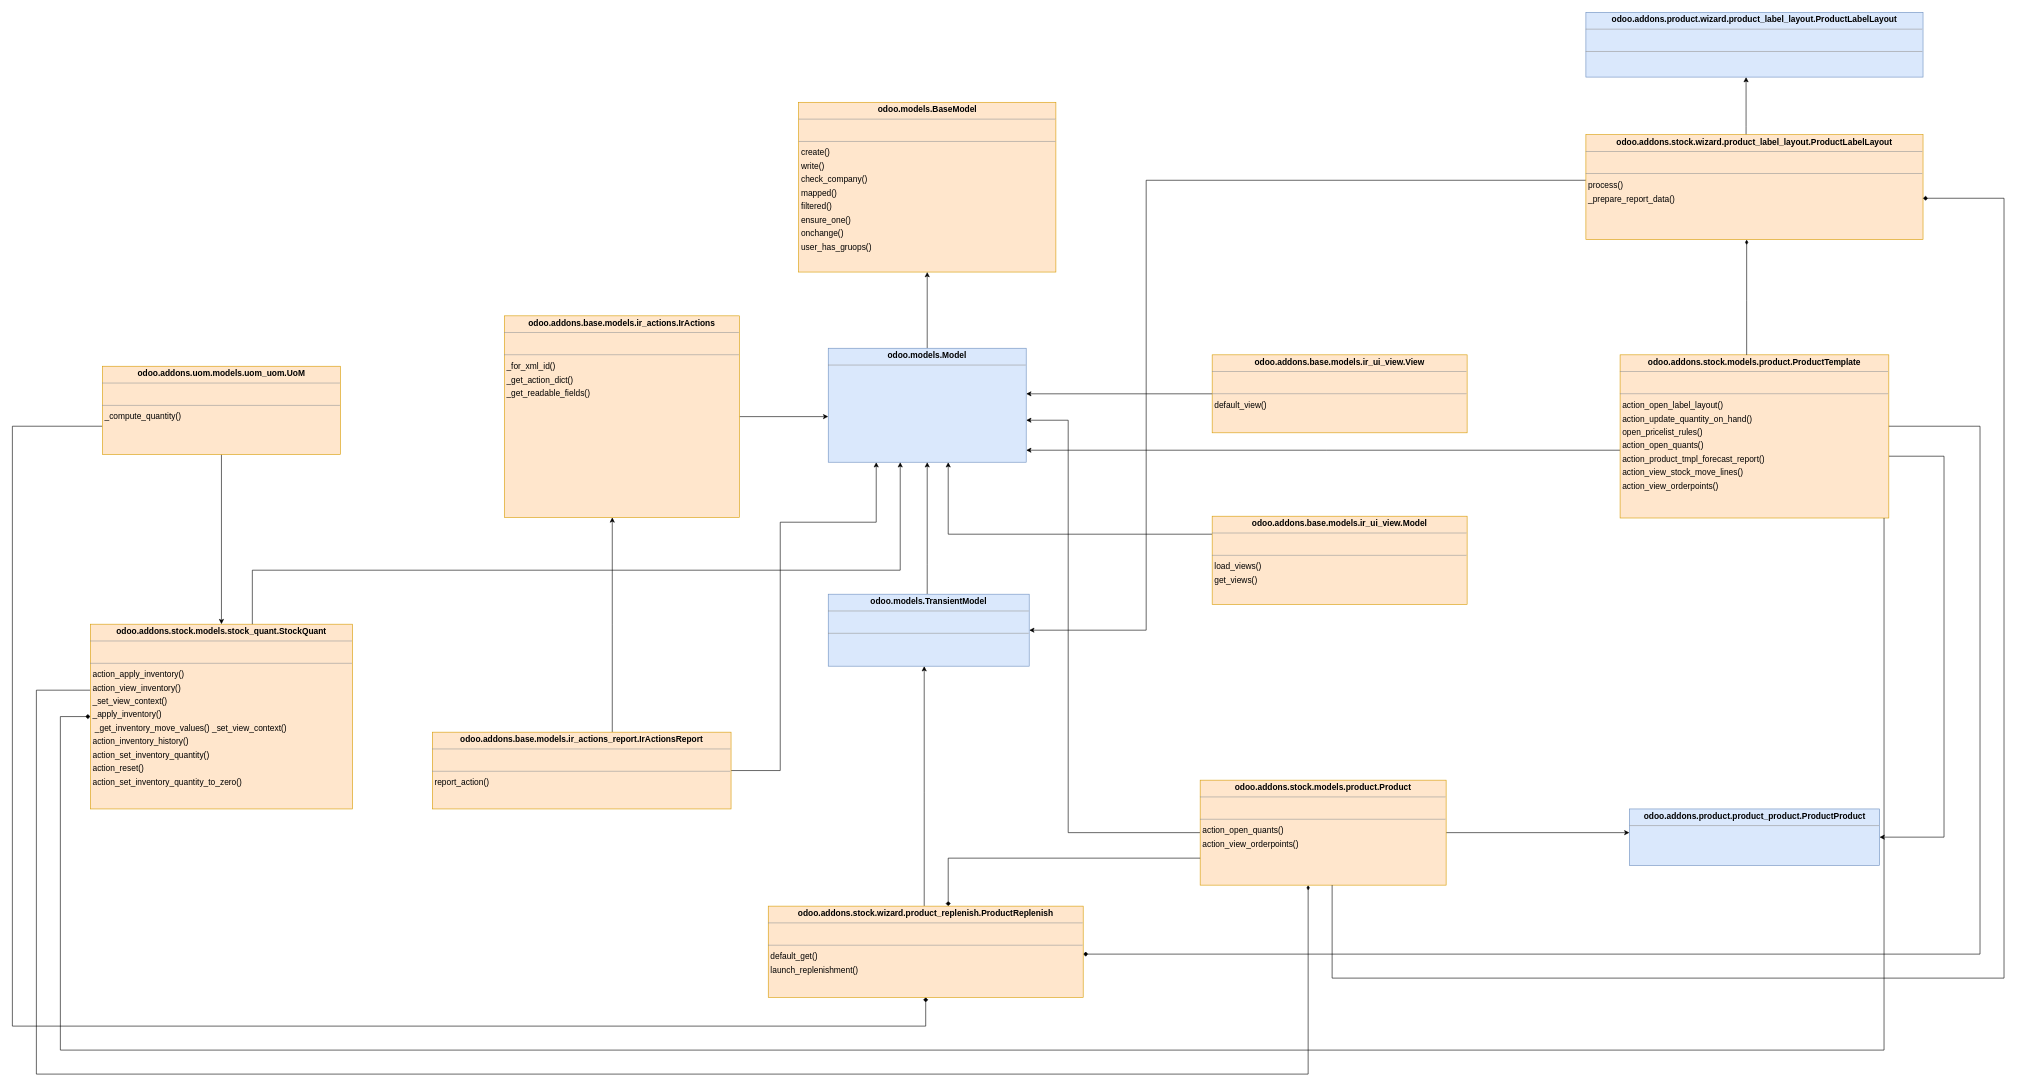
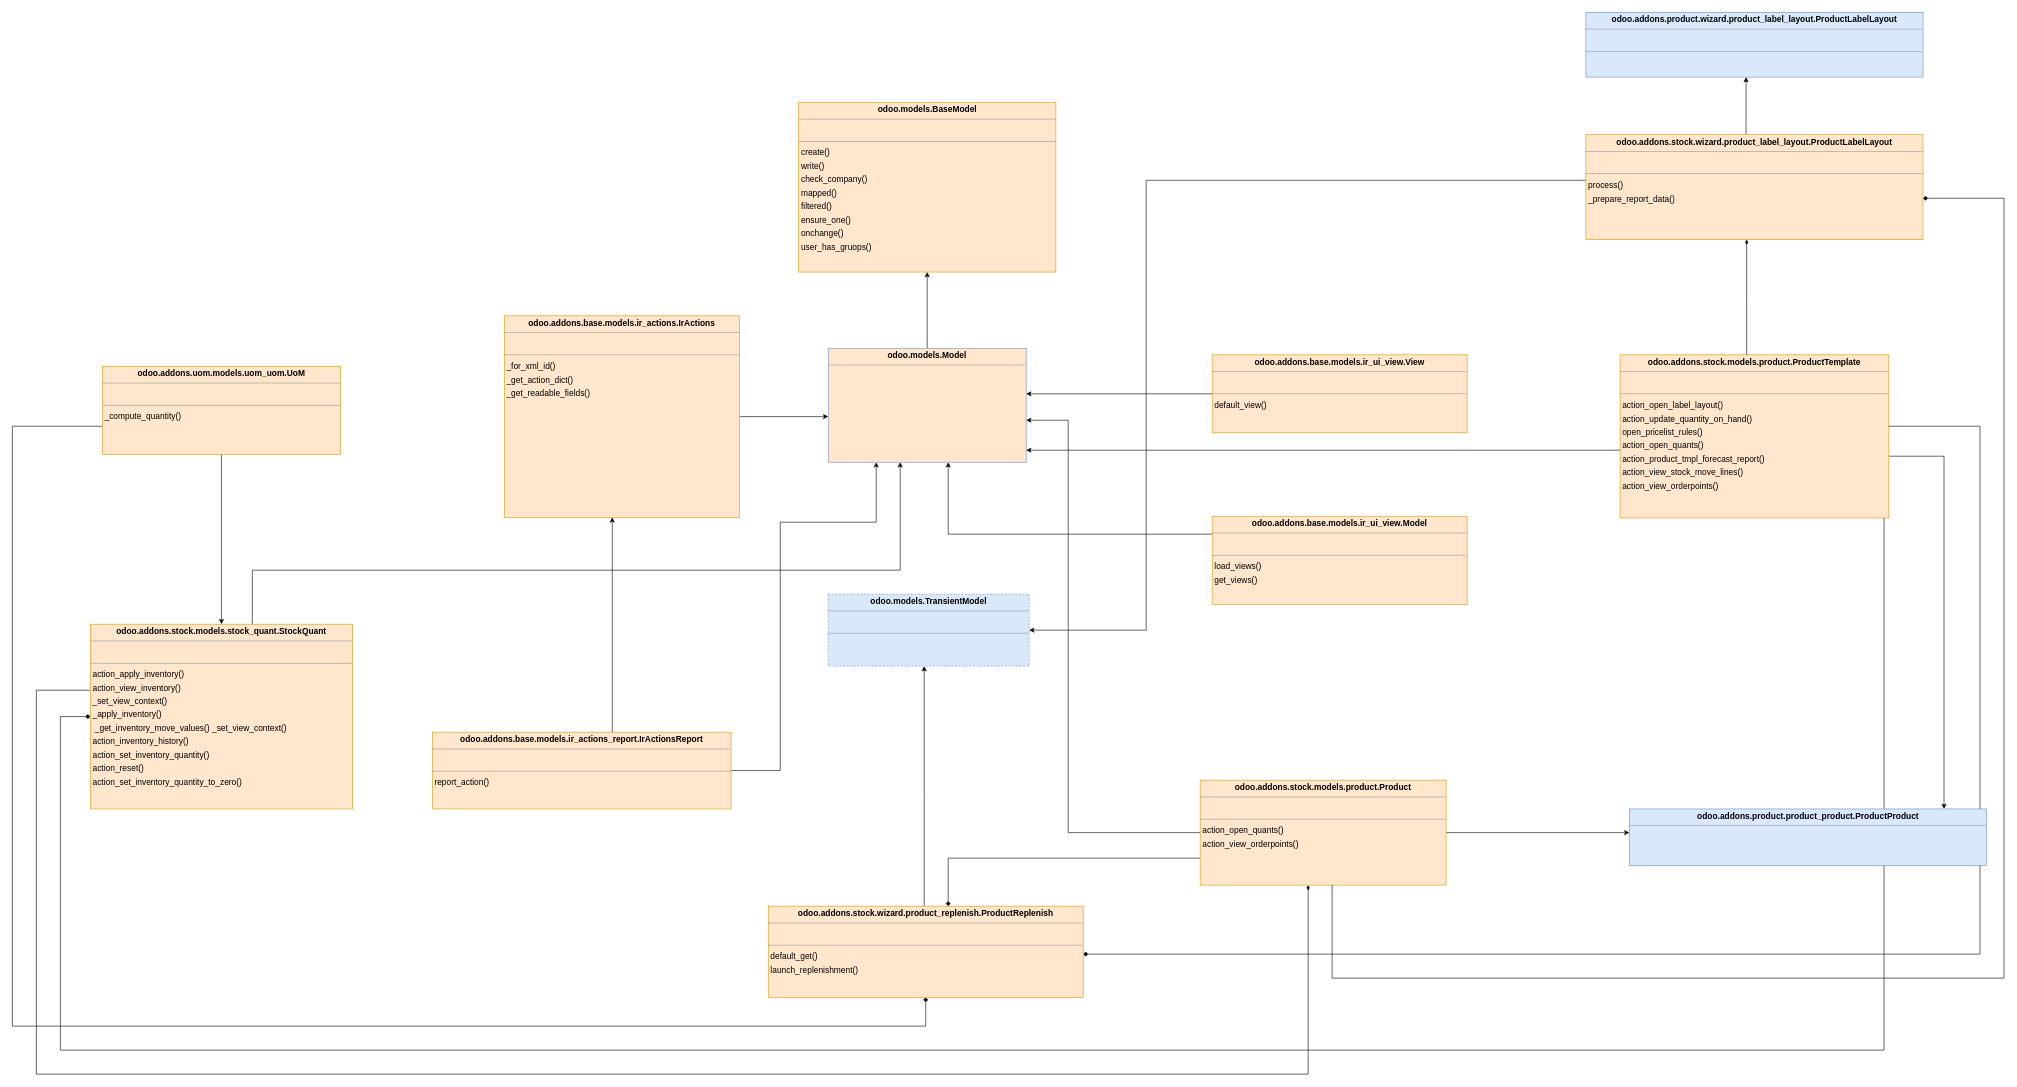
node "odoo.models.Model": fillcolor #dae8fc -> #ffe6cc
edge "odoo.models.TransientModel" -> "odoo.models.Model": removed
node "odoo.models.TransientModel": style solid -> dashed
node "odoo.addons.product.product_product.ProductProduct": size 250x56 -> 357x56
